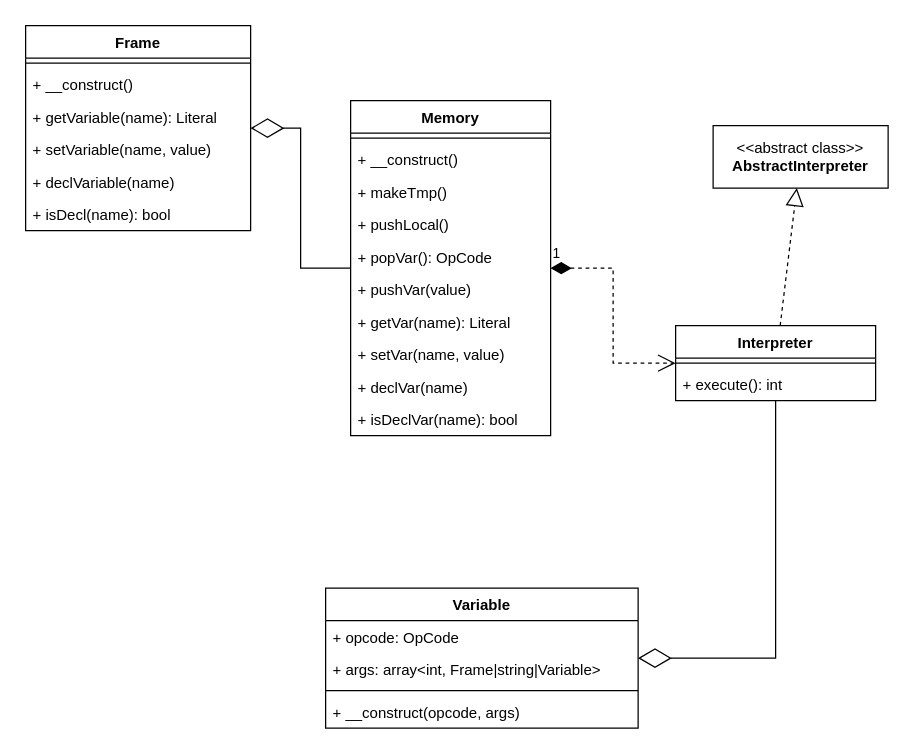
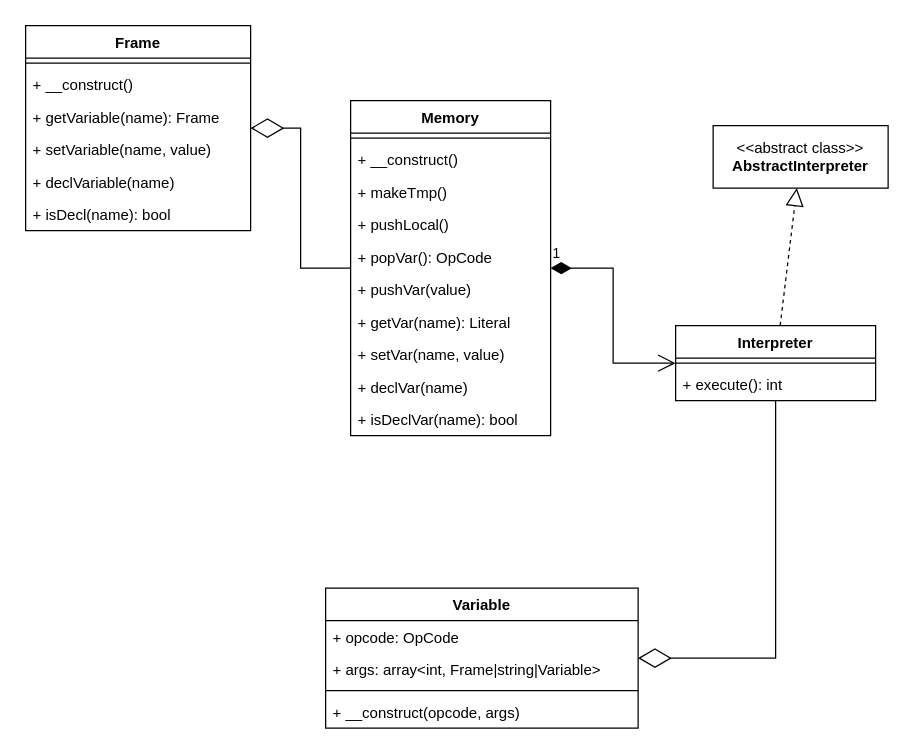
node "+ getVariable(name): Literal": label "+ getVariable(name): Literal" -> "+ getVariable(name): Frame"
edge "Memory" -- "Interpreter": style dashed -> solid
